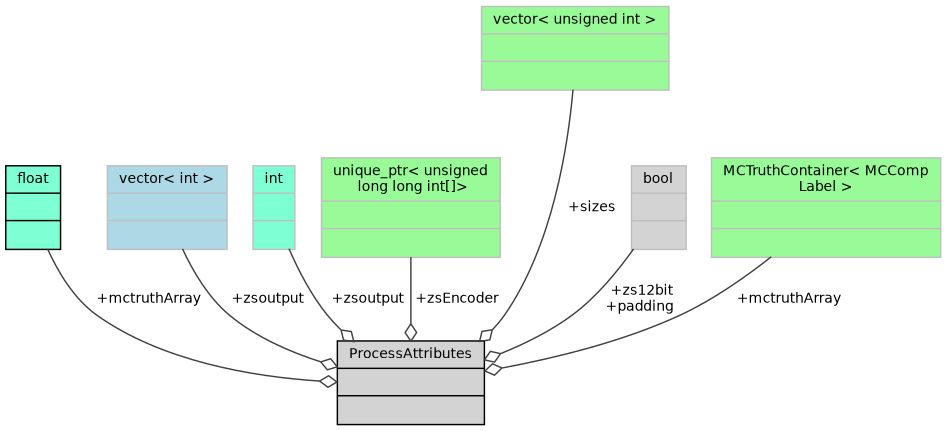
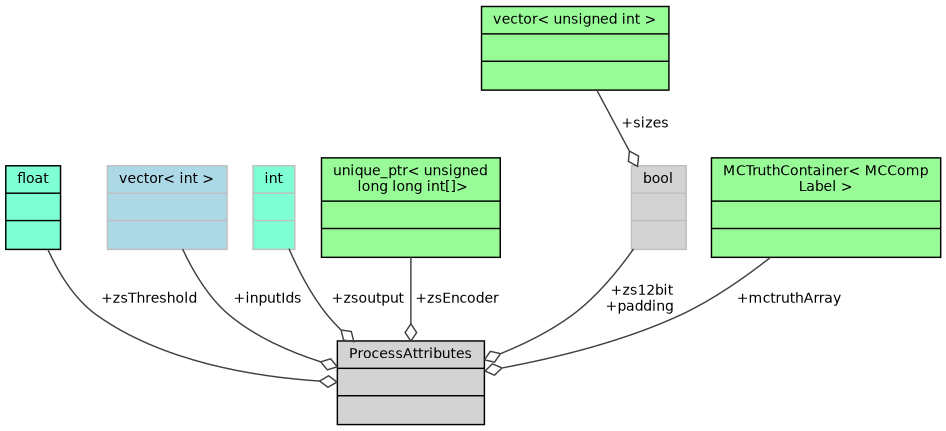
node "vector< unsigned int >": color grey75 -> black
node "unique_ptr< unsigned": color grey75 -> black
node "MCTruthContainer< MCComp": color grey75 -> black
edge "vector< unsigned int >" -> "ProcessAttributes": now "vector< unsigned int >" -> "bool"
edge "float" -> "ProcessAttributes": label " +mctruthArray" -> " +zsThreshold"
edge "vector< int >" -> "ProcessAttributes": label " +zsoutput" -> " +inputIds"
